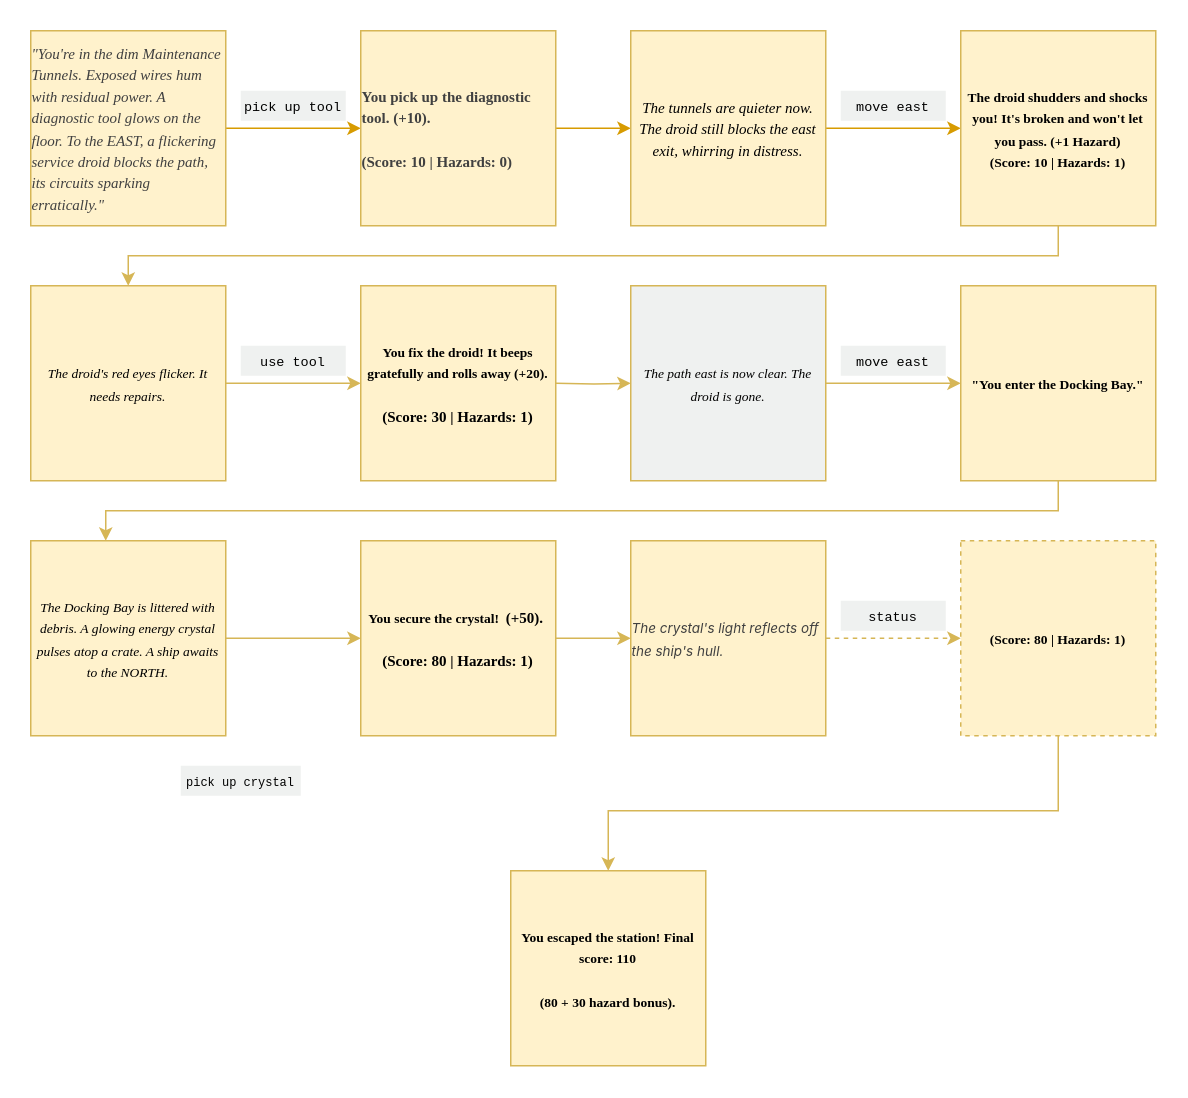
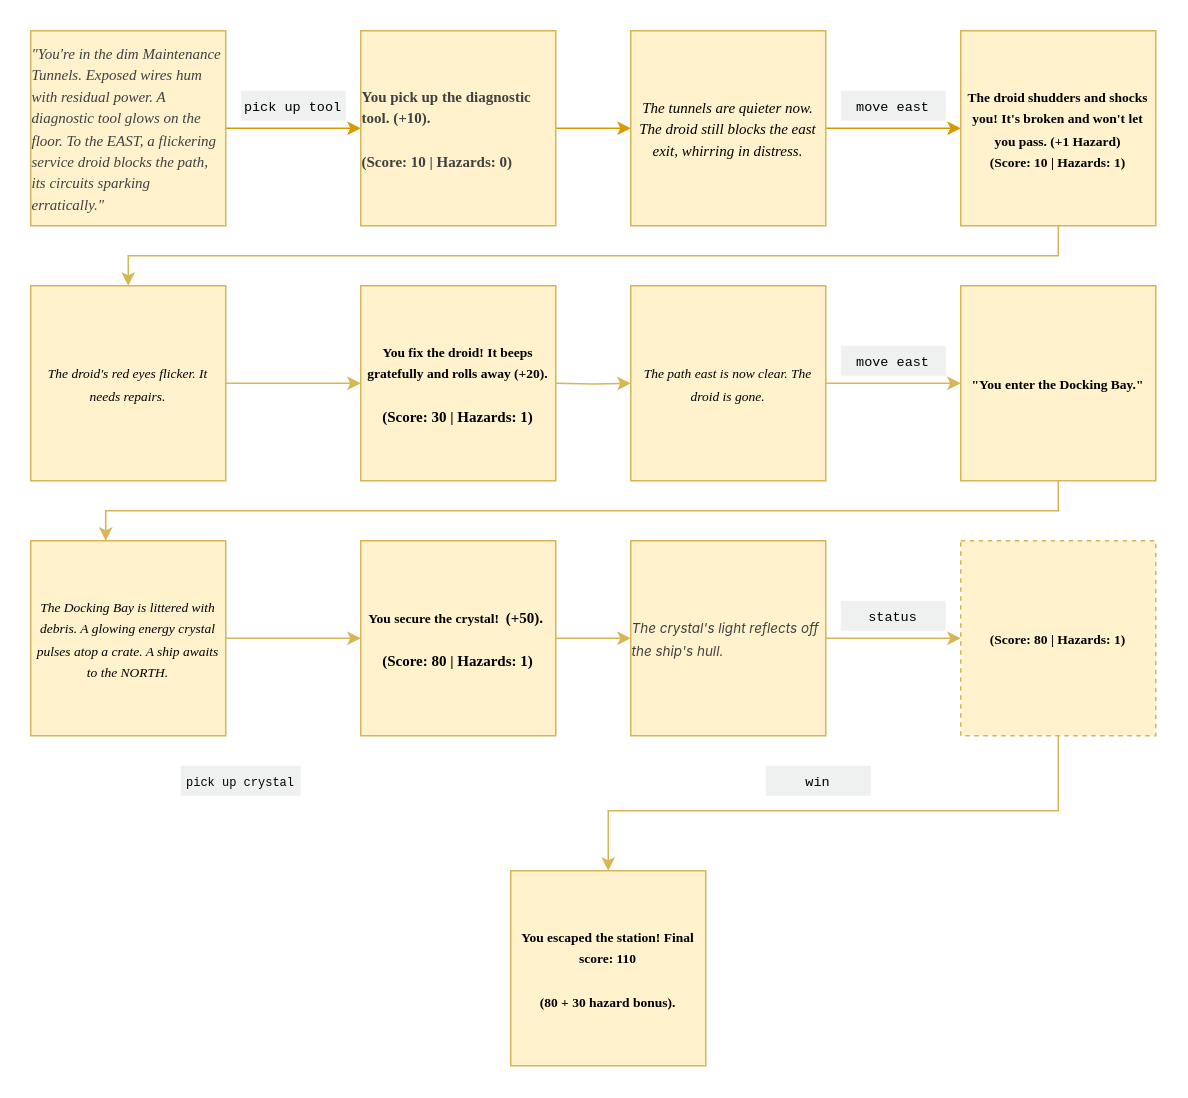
node "use tool": removed
node "The path east is now clear. The droid is gone.": fillcolor #eff1f0 -> #fff2cc
edge "The crystal's light reflects off the ship's hull." -> "(Score: 80 | Hazards: 1)": style dashed -> solid
node "win": added
